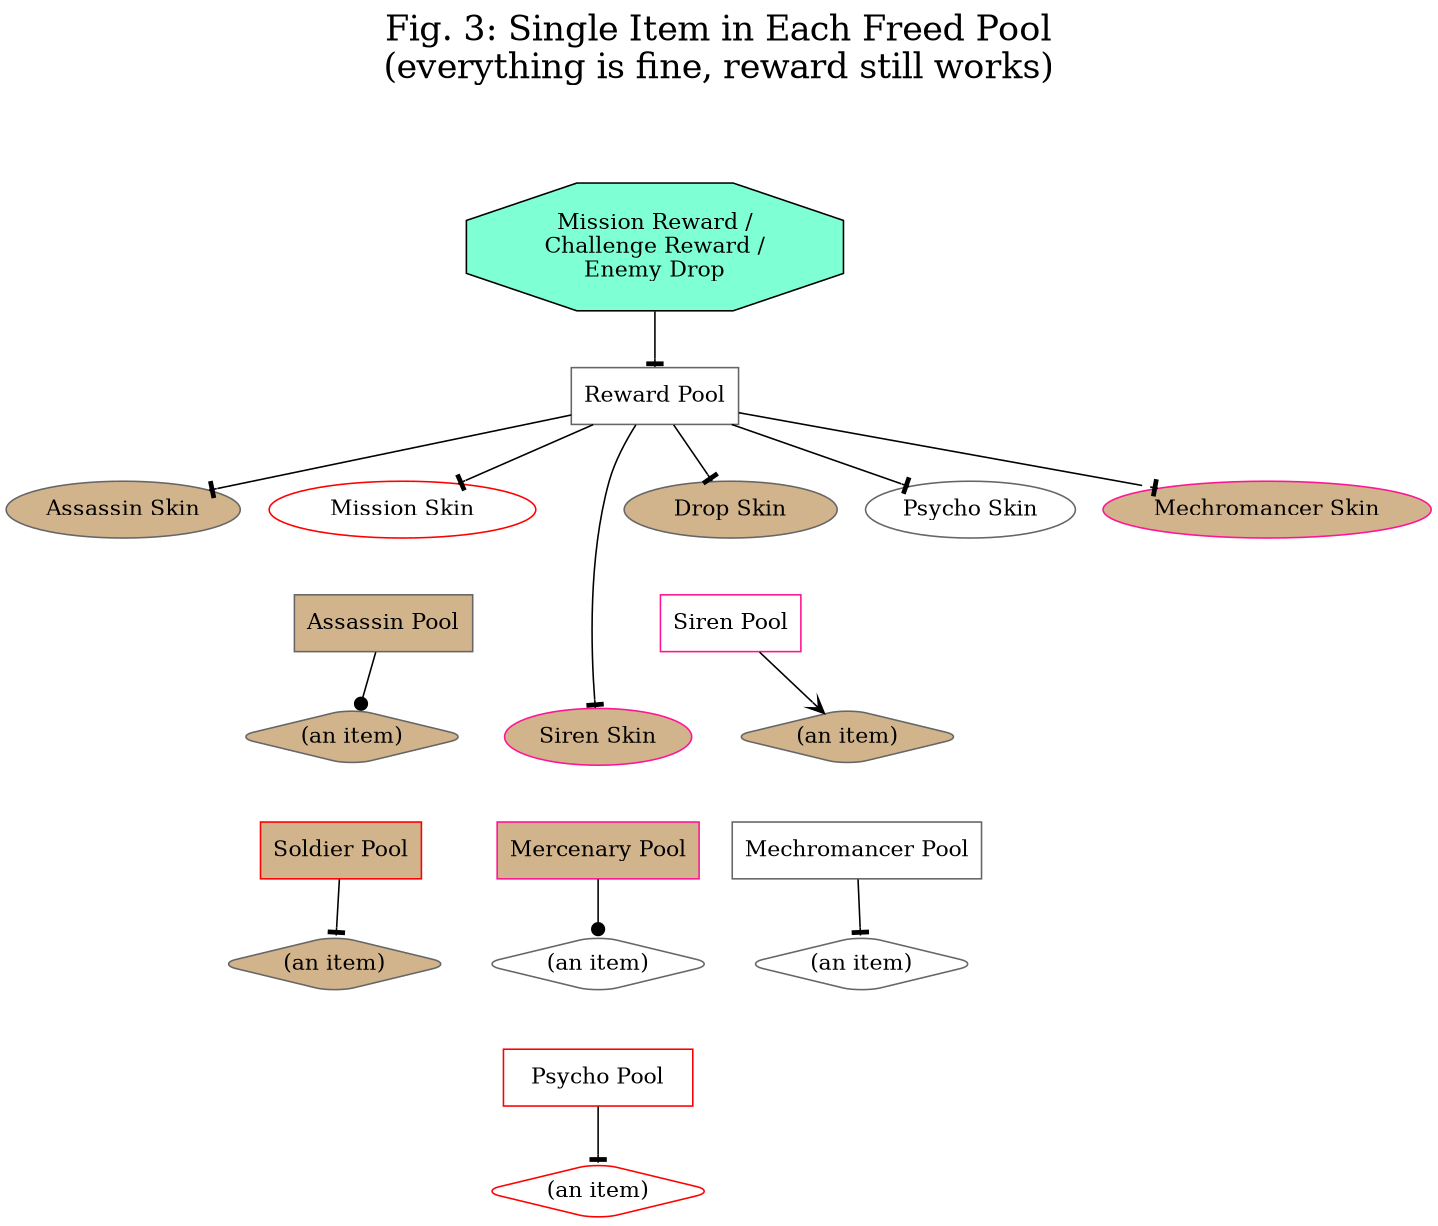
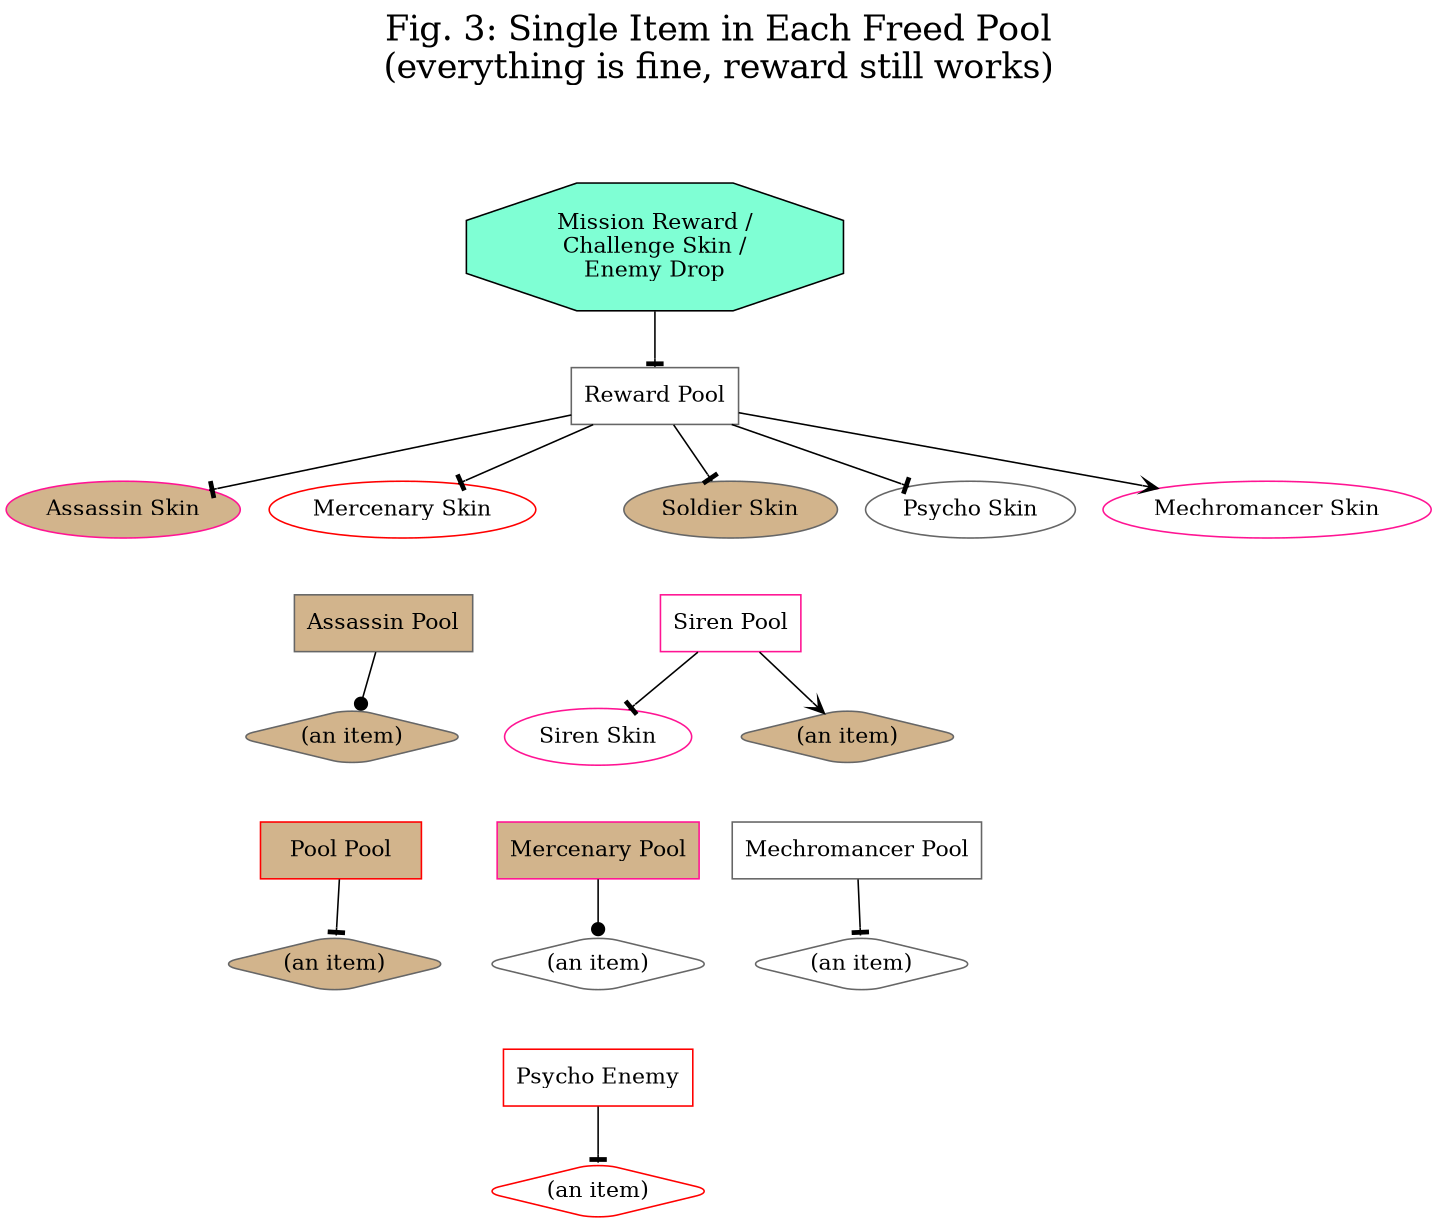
node "Mission Reward /": text "Challenge Reward /" -> "Challenge Skin /"
edge "Reward Pool" -> "Mechromancer Skin": arrowhead tee -> vee
node "Assassin Skin": color gray40 -> deeppink
node "Mission Skin": label "Mission Skin" -> "Mercenary Skin"
node "Drop Skin": label "Drop Skin" -> "Soldier Skin"
node "Mechromancer Skin": fillcolor tan -> white
edge "Reward Pool" -> "Siren Skin": now "Siren Pool" -> "Siren Skin"
node "Siren Skin": fillcolor tan -> white
node "Soldier Pool": label "Soldier Pool" -> "Pool Pool"
node "Psycho Pool": label "Psycho Pool" -> "Psycho Enemy"
